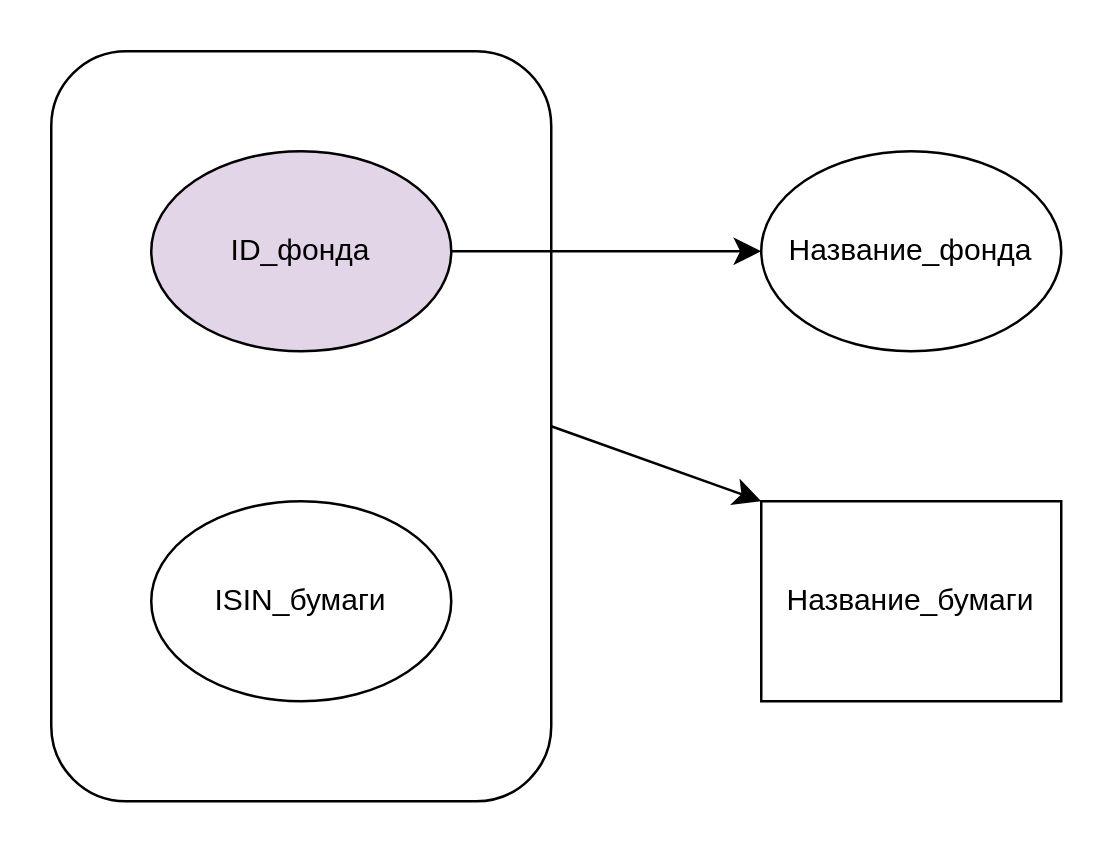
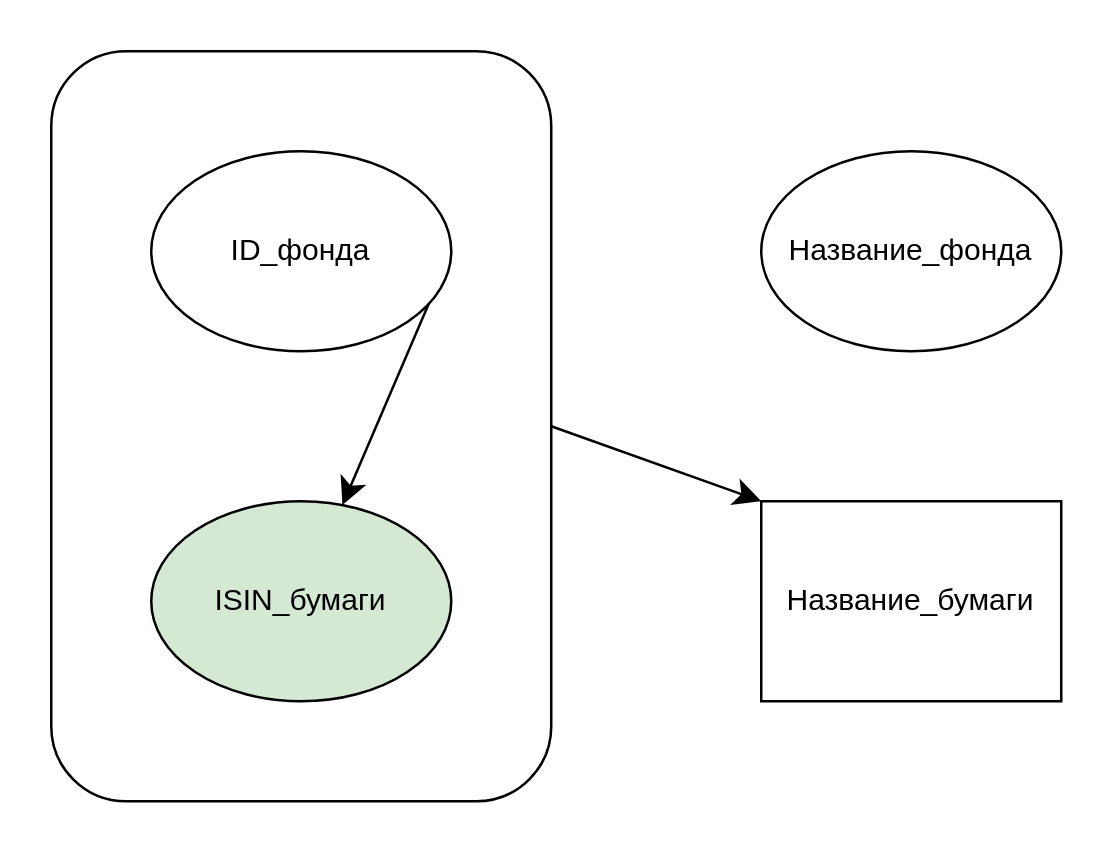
node "ID_фонда": fillcolor #e1d5e7 -> #ffffff
edge "ID_фонда" -> "Название_фонда": now "ID_фонда" -> "ISIN_бумаги"
node "ISIN_бумаги": fillcolor #ffffff -> #d5e8d4
